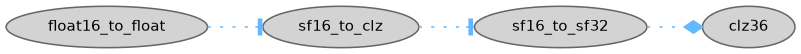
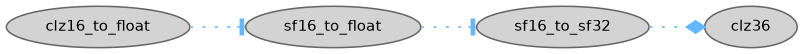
node "float16_to_float": label "float16_to_float" -> "clz16_to_float"
node "sf16_to_clz": label "sf16_to_clz" -> "sf16_to_float"
